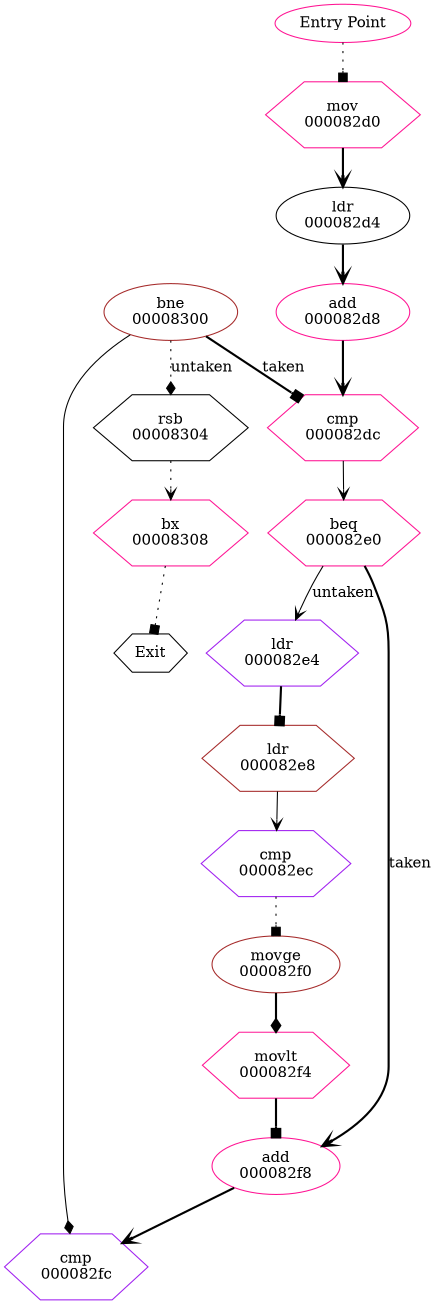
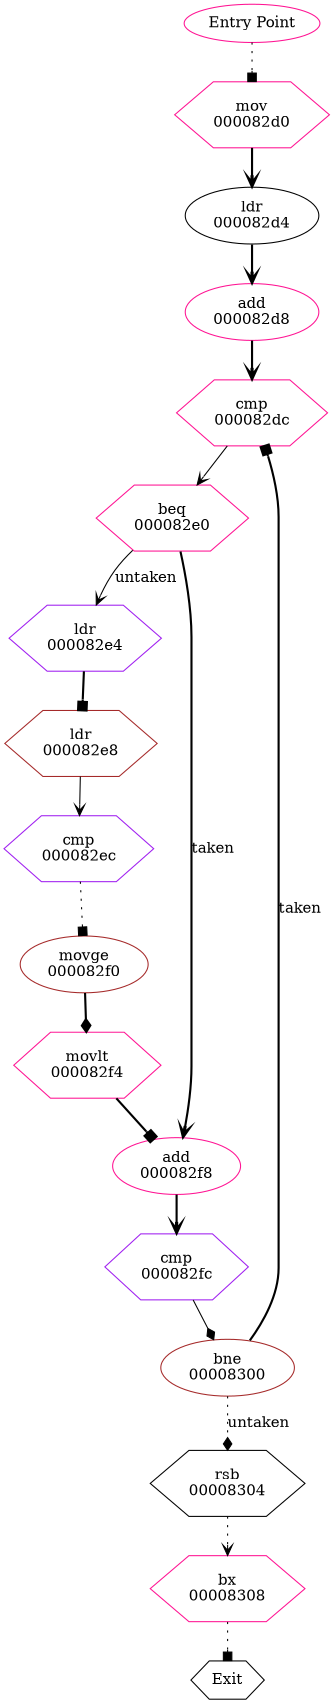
edge "bne 00008300" -> "cmp 000082fc": reversed
